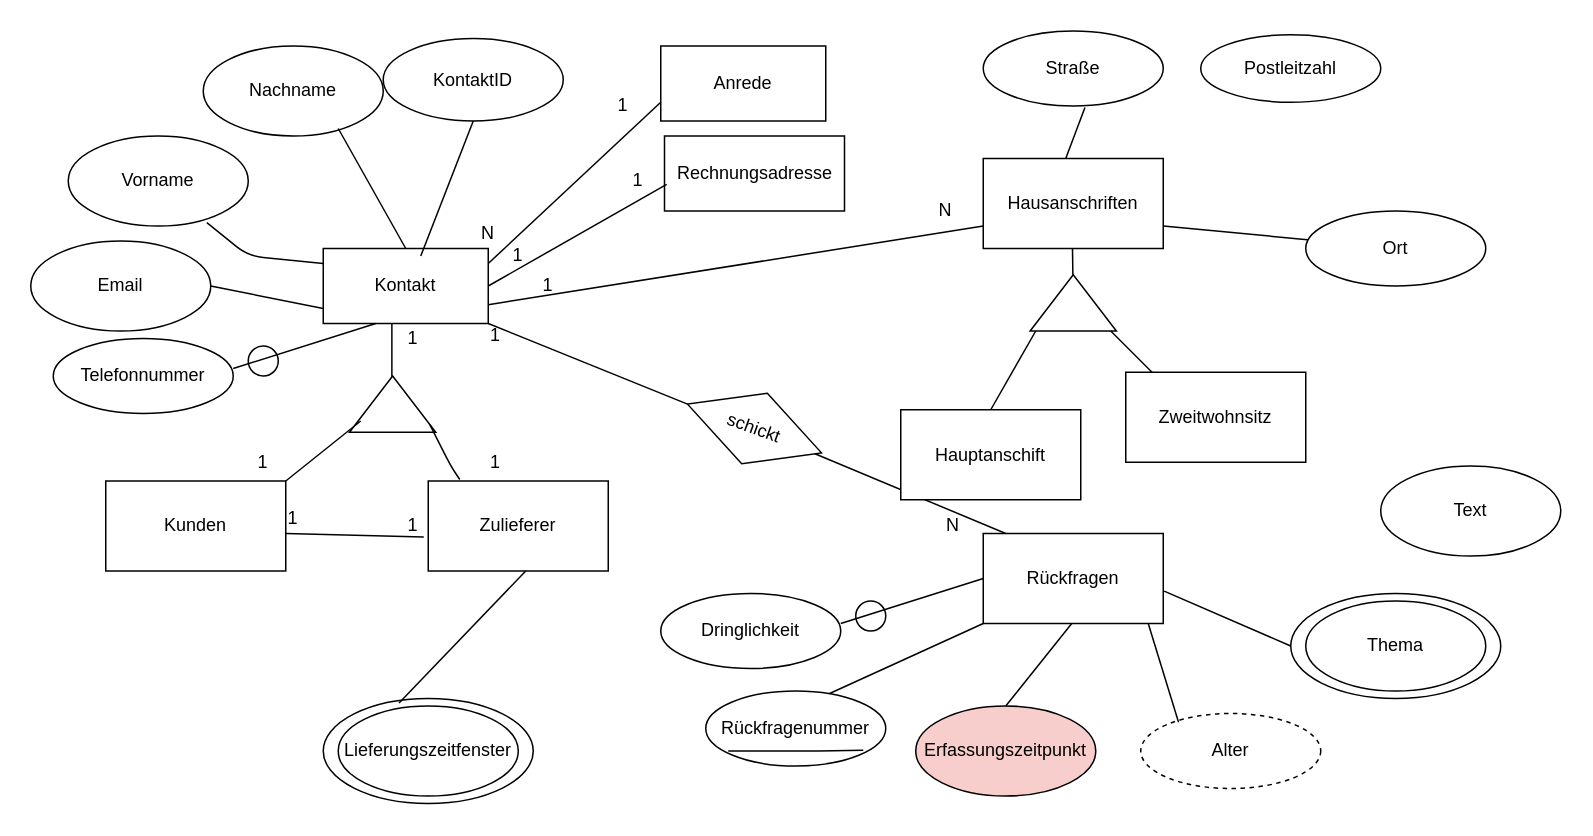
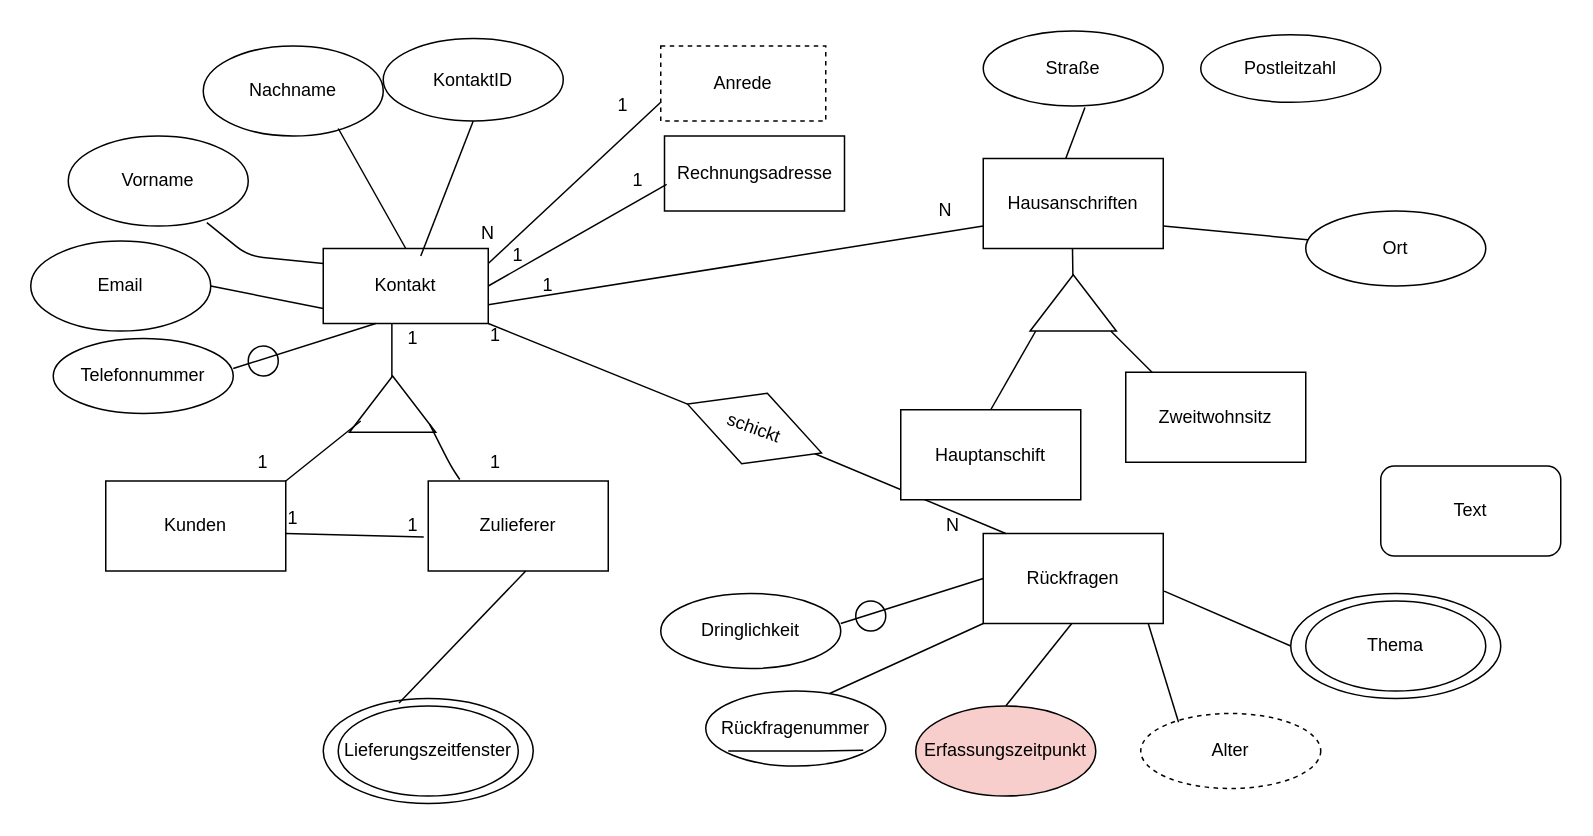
node "Anrede": style solid -> dashed
node "Text": shape ellipse -> rounded rectangle
